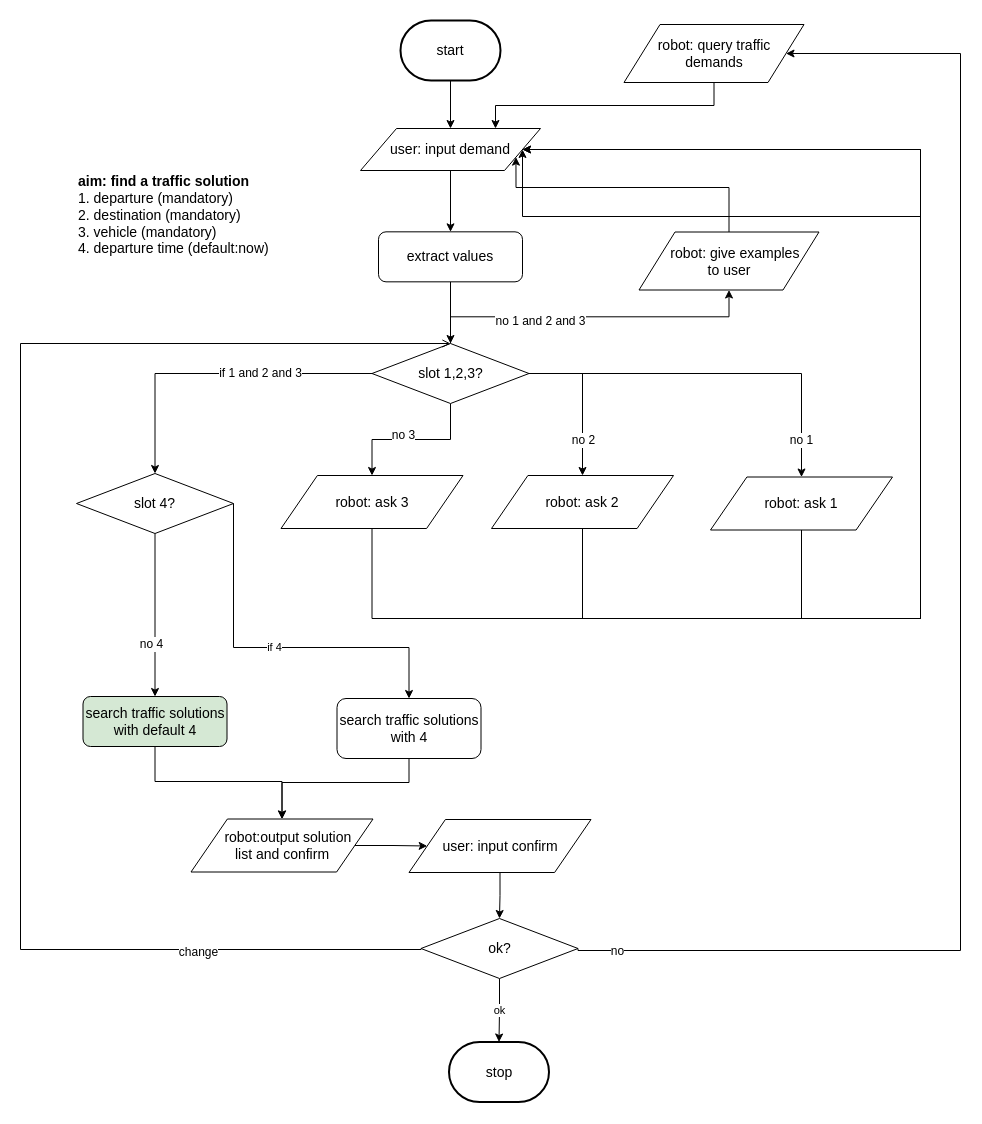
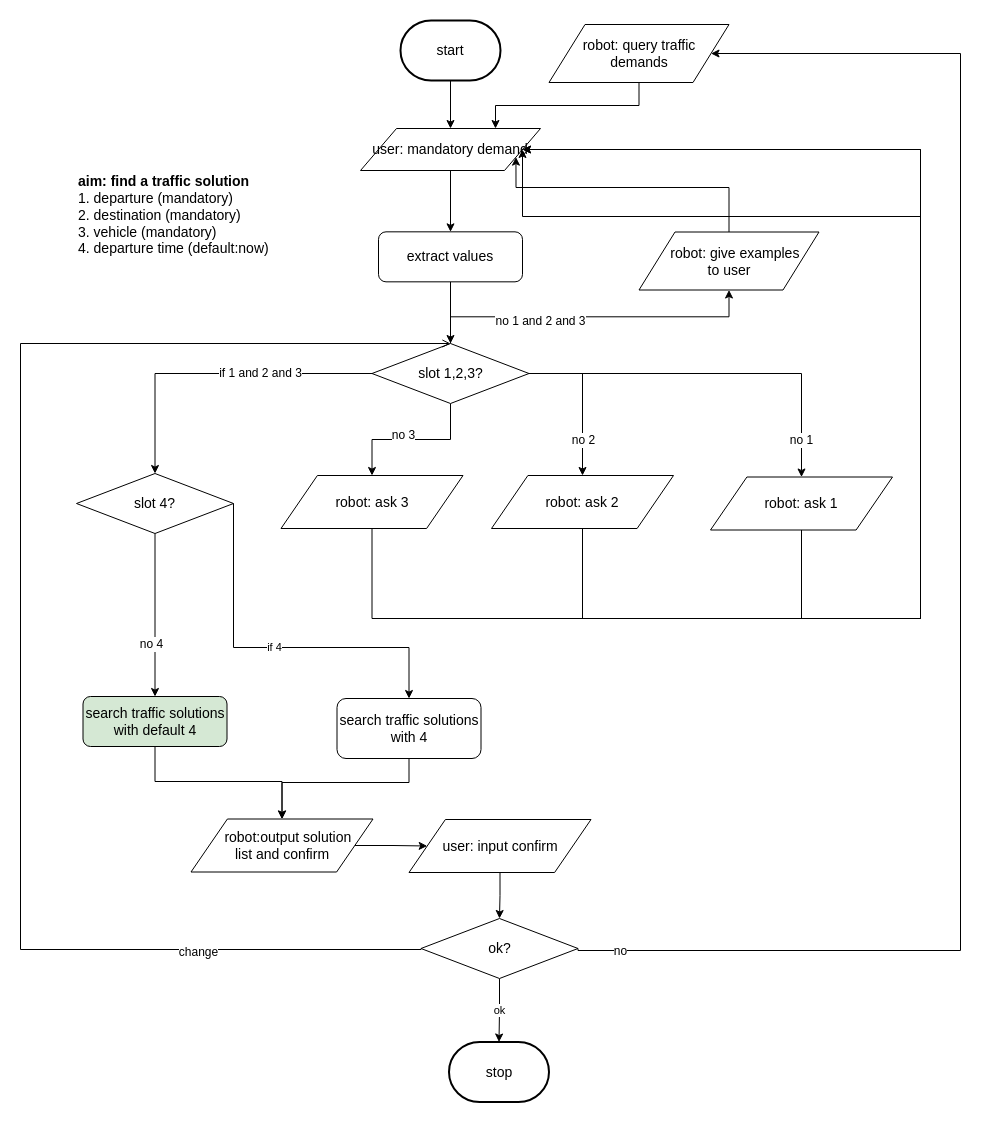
node "robot: query traffic demands": moved (714, 54) -> (639, 54)
node "user: input demand": label "user: input demand" -> "user: mandatory demand"
